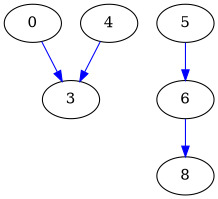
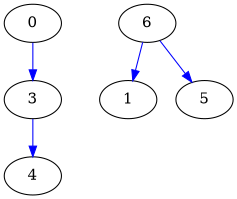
edge "5" -> "6": reversed
edge "4" -> "3": reversed
node "8": label "8" -> "1"
